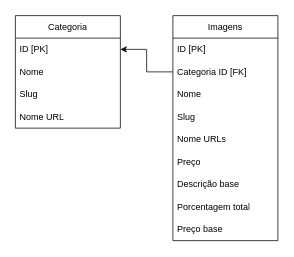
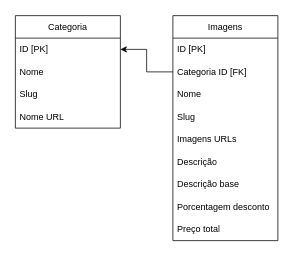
node "Nome URLs": label "Nome URLs" -> "Imagens URLs"
node "Preço": label "Preço" -> "Descrição"
node "Porcentagem total": label "Porcentagem total" -> "Porcentagem desconto"
node "Preço base": label "Preço base" -> "Preço total"
